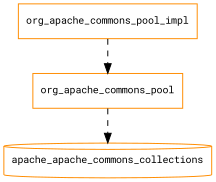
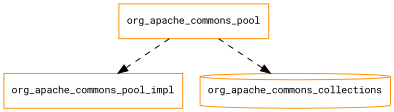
edge "org_apache_commons_pool_impl" -> "org_apache_commons_pool": reversed
node "apache_apache_commons_collections": label "apache_apache_commons_collections" -> "org_apache_commons_collections"
